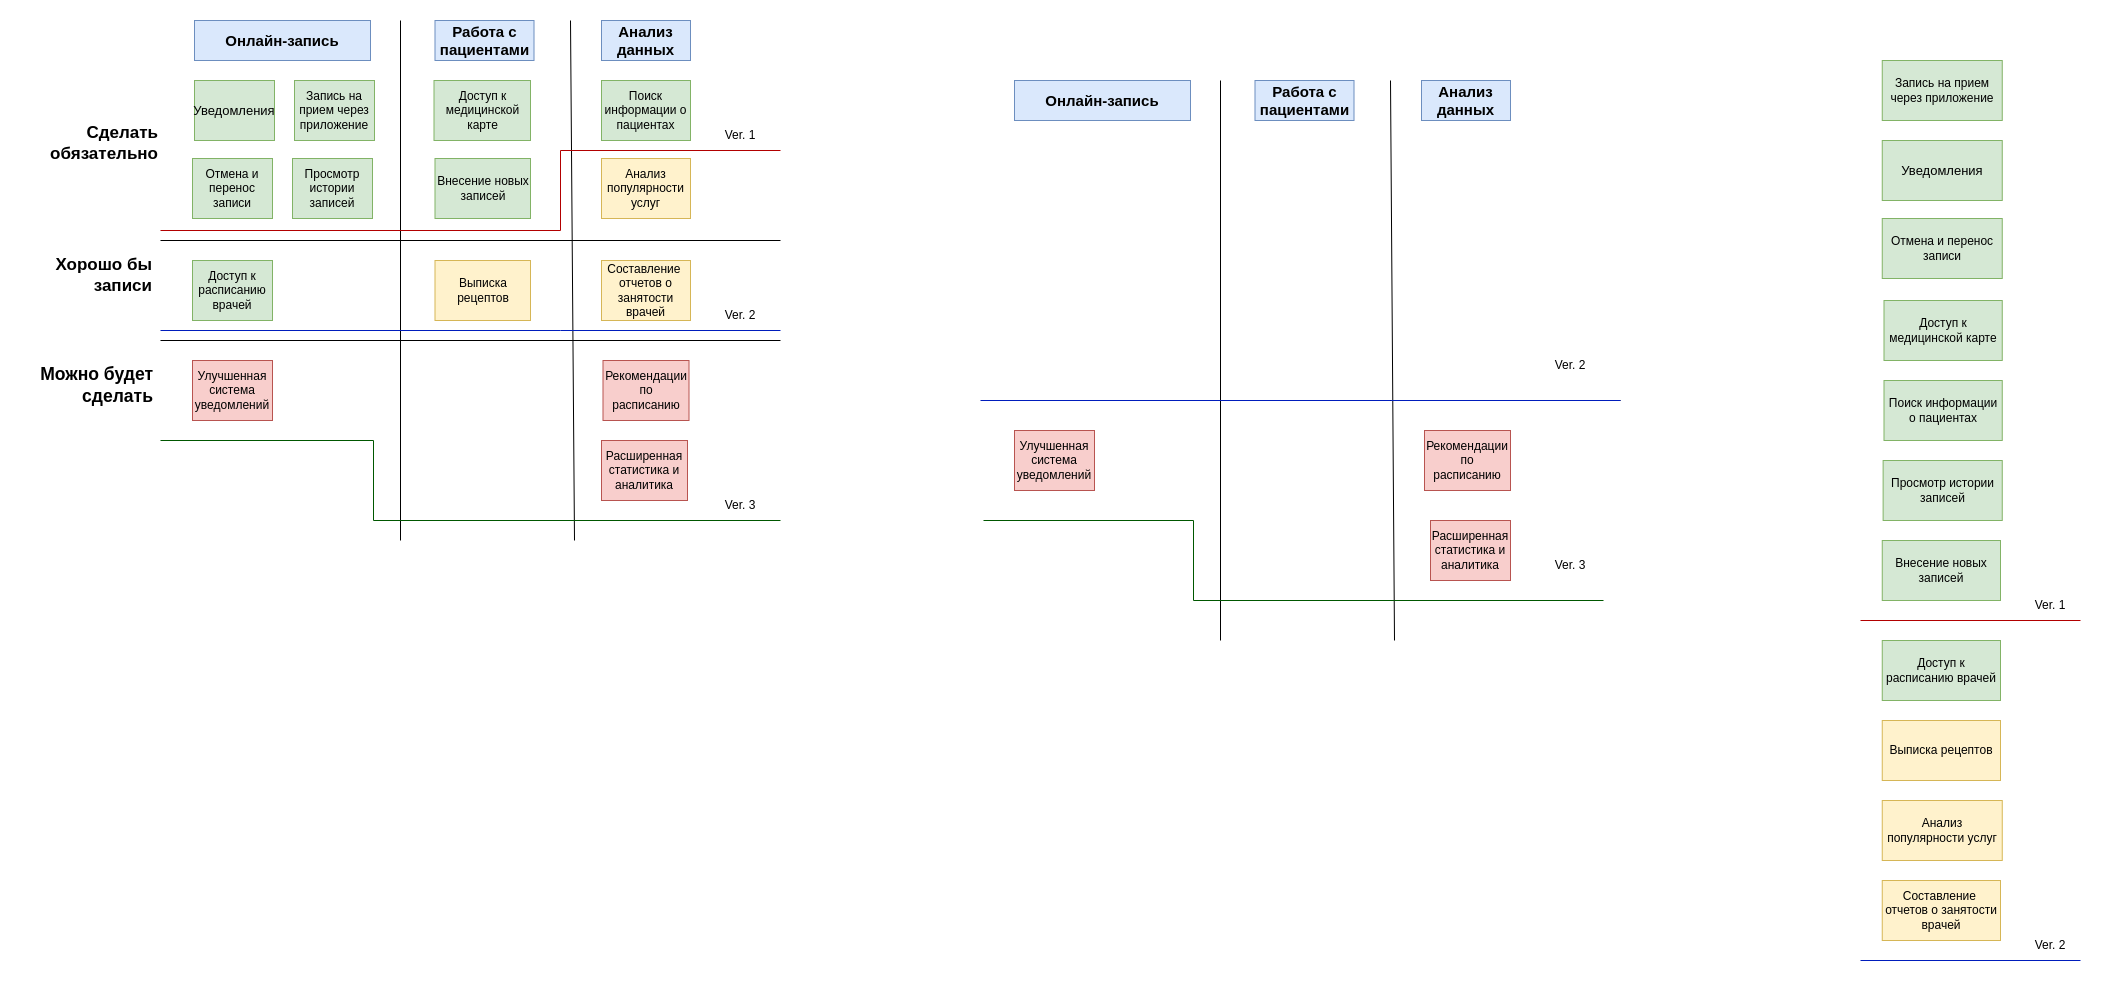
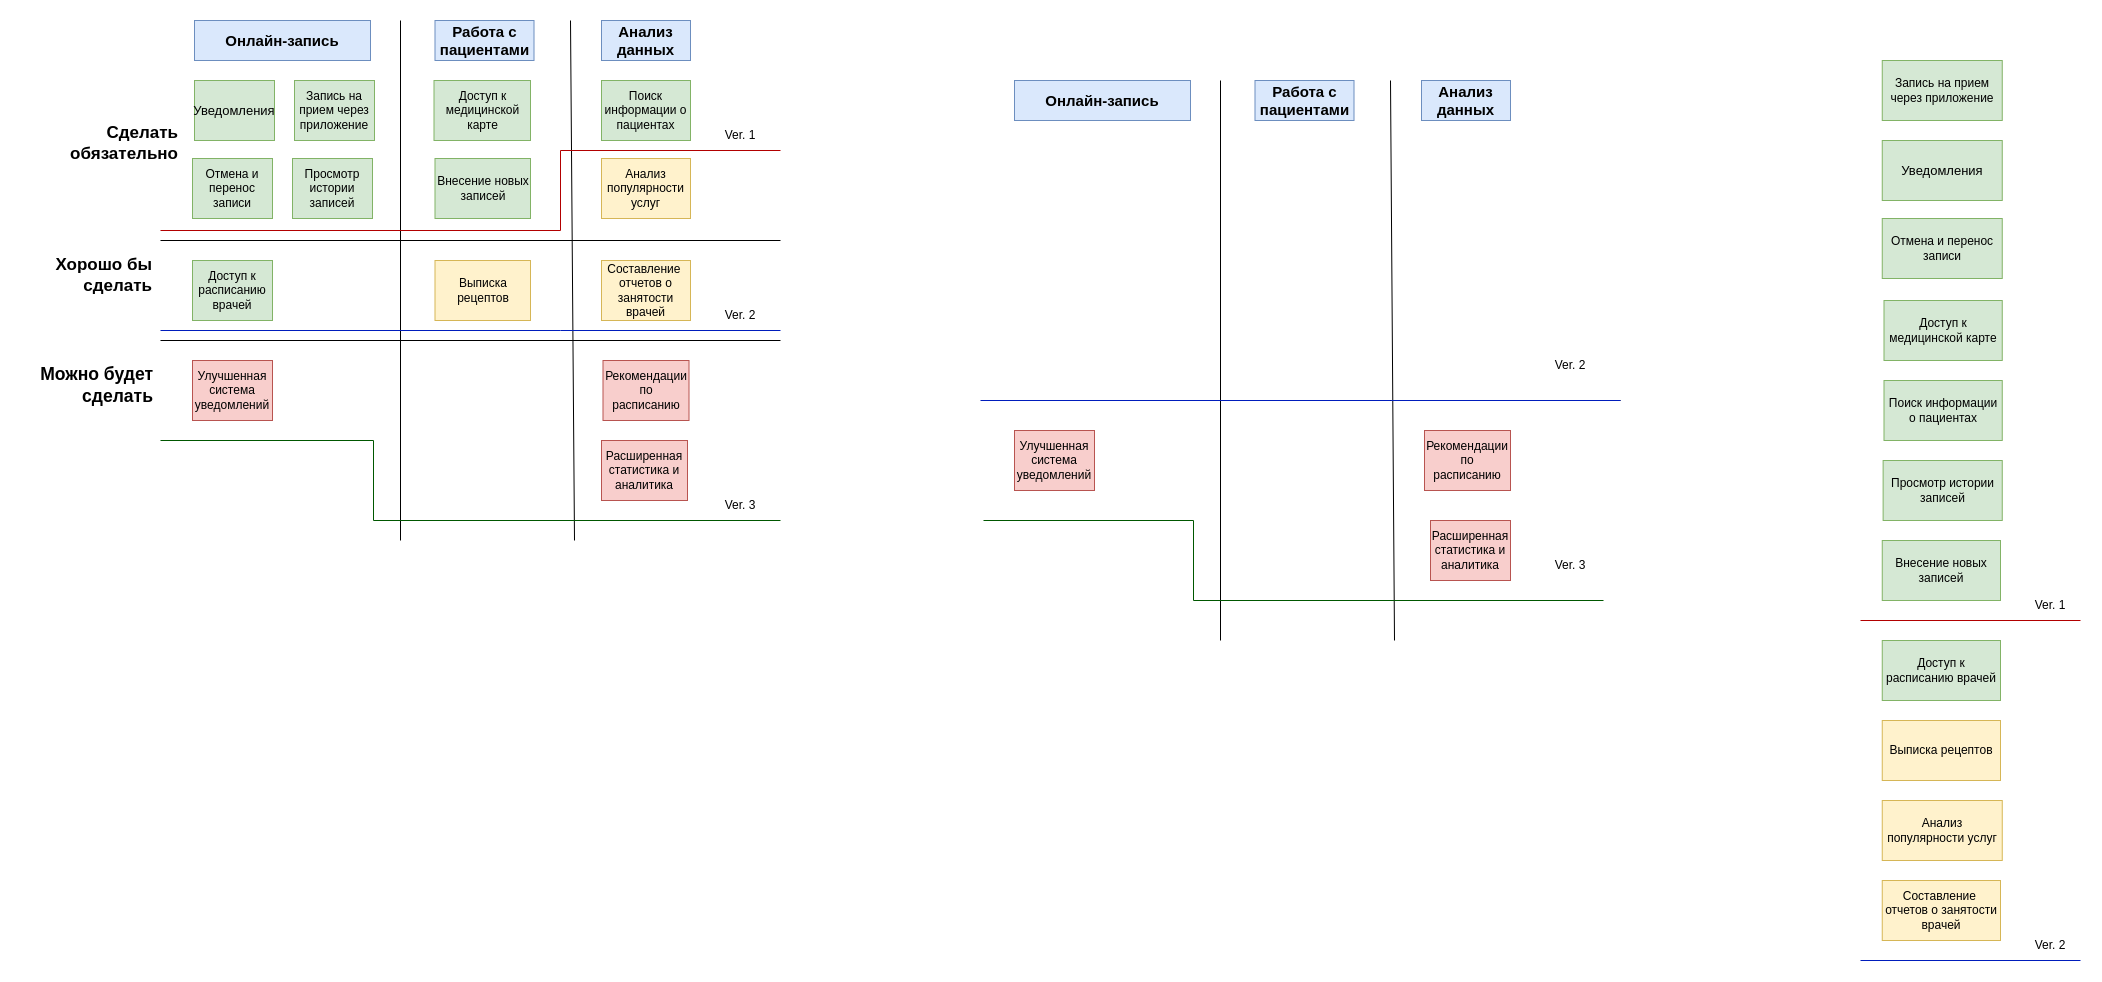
node "Сделать обязательно": moved (101, 144) -> (121, 144)
node "Хорошо бы записи": label "Хорошо бы записи" -> "Хорошо бы сделать"
